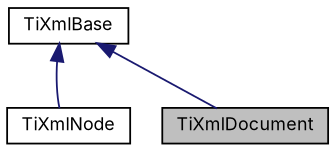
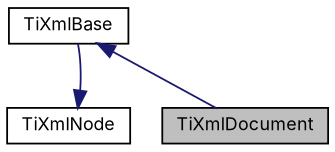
edge "TiXmlNode" -> "TiXmlBase": reversed
